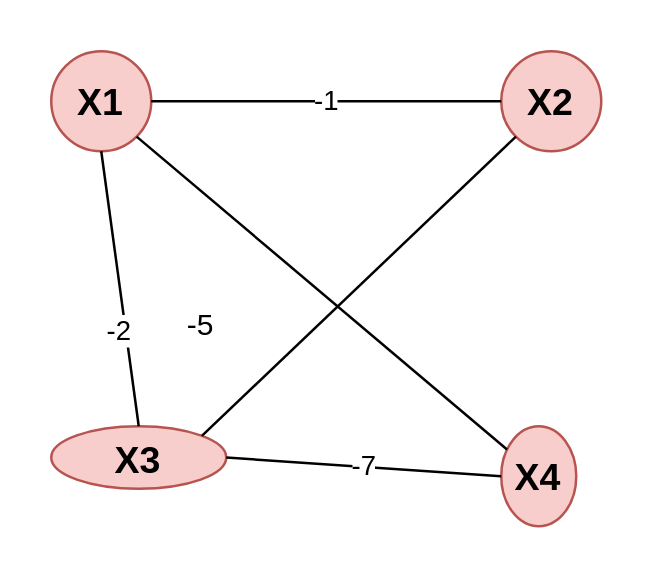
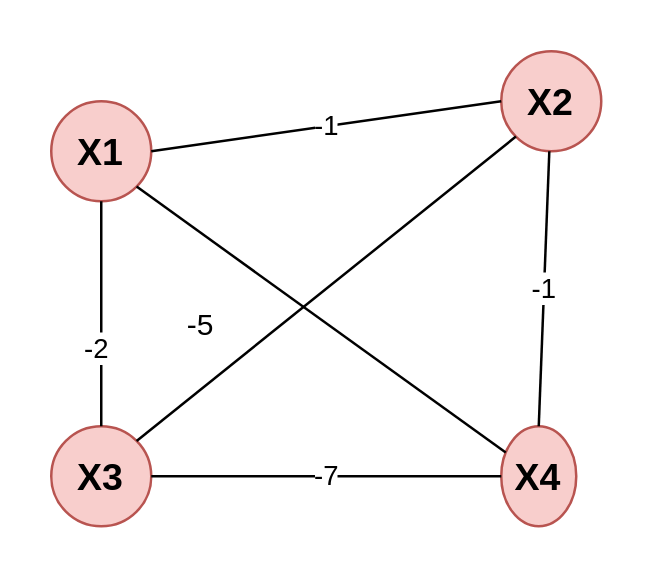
node "X1": moved (101, 101) -> (101, 151)
edge "X2" -- "X4": added, label "-1"
node "X3": size 175x63 -> 100x100
